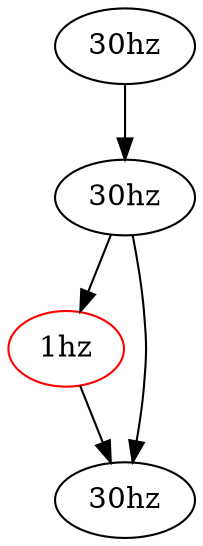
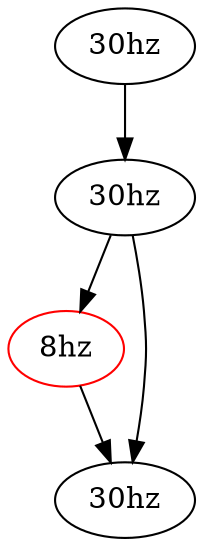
node "1hz": label "1hz" -> "8hz"
